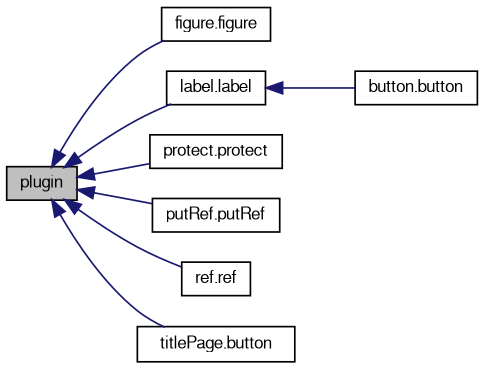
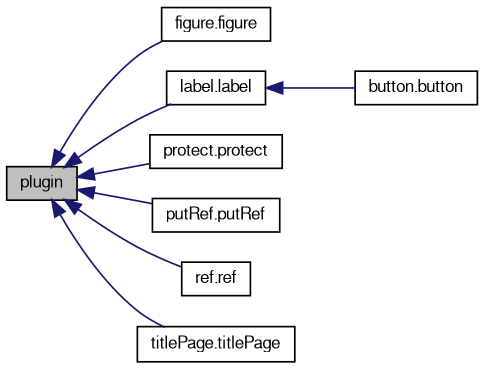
node "titlePage.button": label "titlePage.button" -> "titlePage.titlePage"
